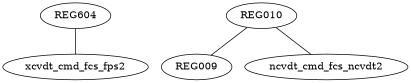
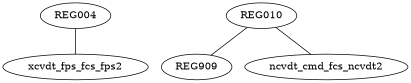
node "REG604": label "REG604" -> "REG004"
node "xcvdt_cmd_fcs_fps2": label "xcvdt_cmd_fcs_fps2" -> "xcvdt_fps_fcs_fps2"
node "REG009": label "REG009" -> "REG909"
